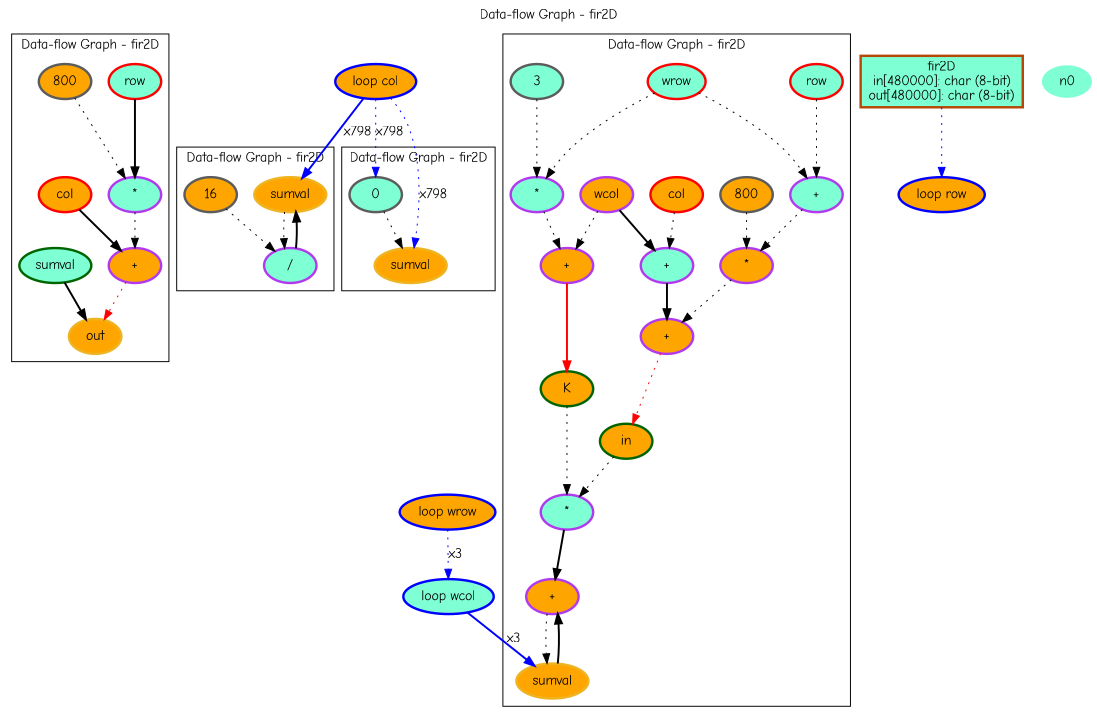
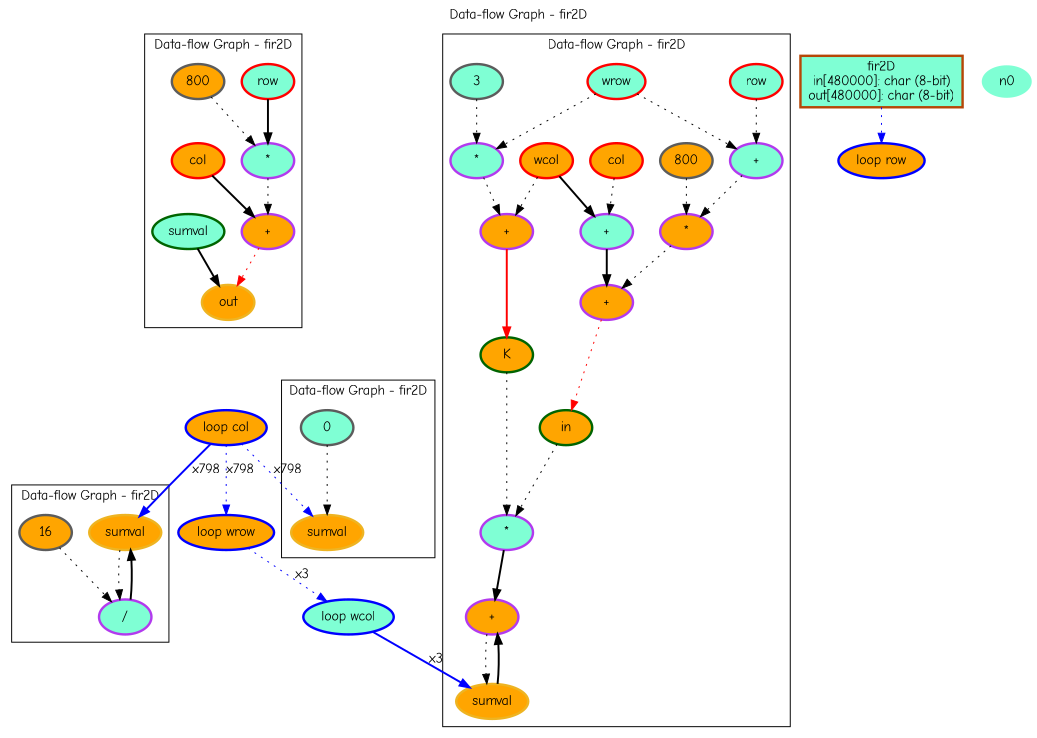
edge "loop col" -> "0": now "loop col" -> "loop wrow"
node "wcol": color darkorchid2 -> red
